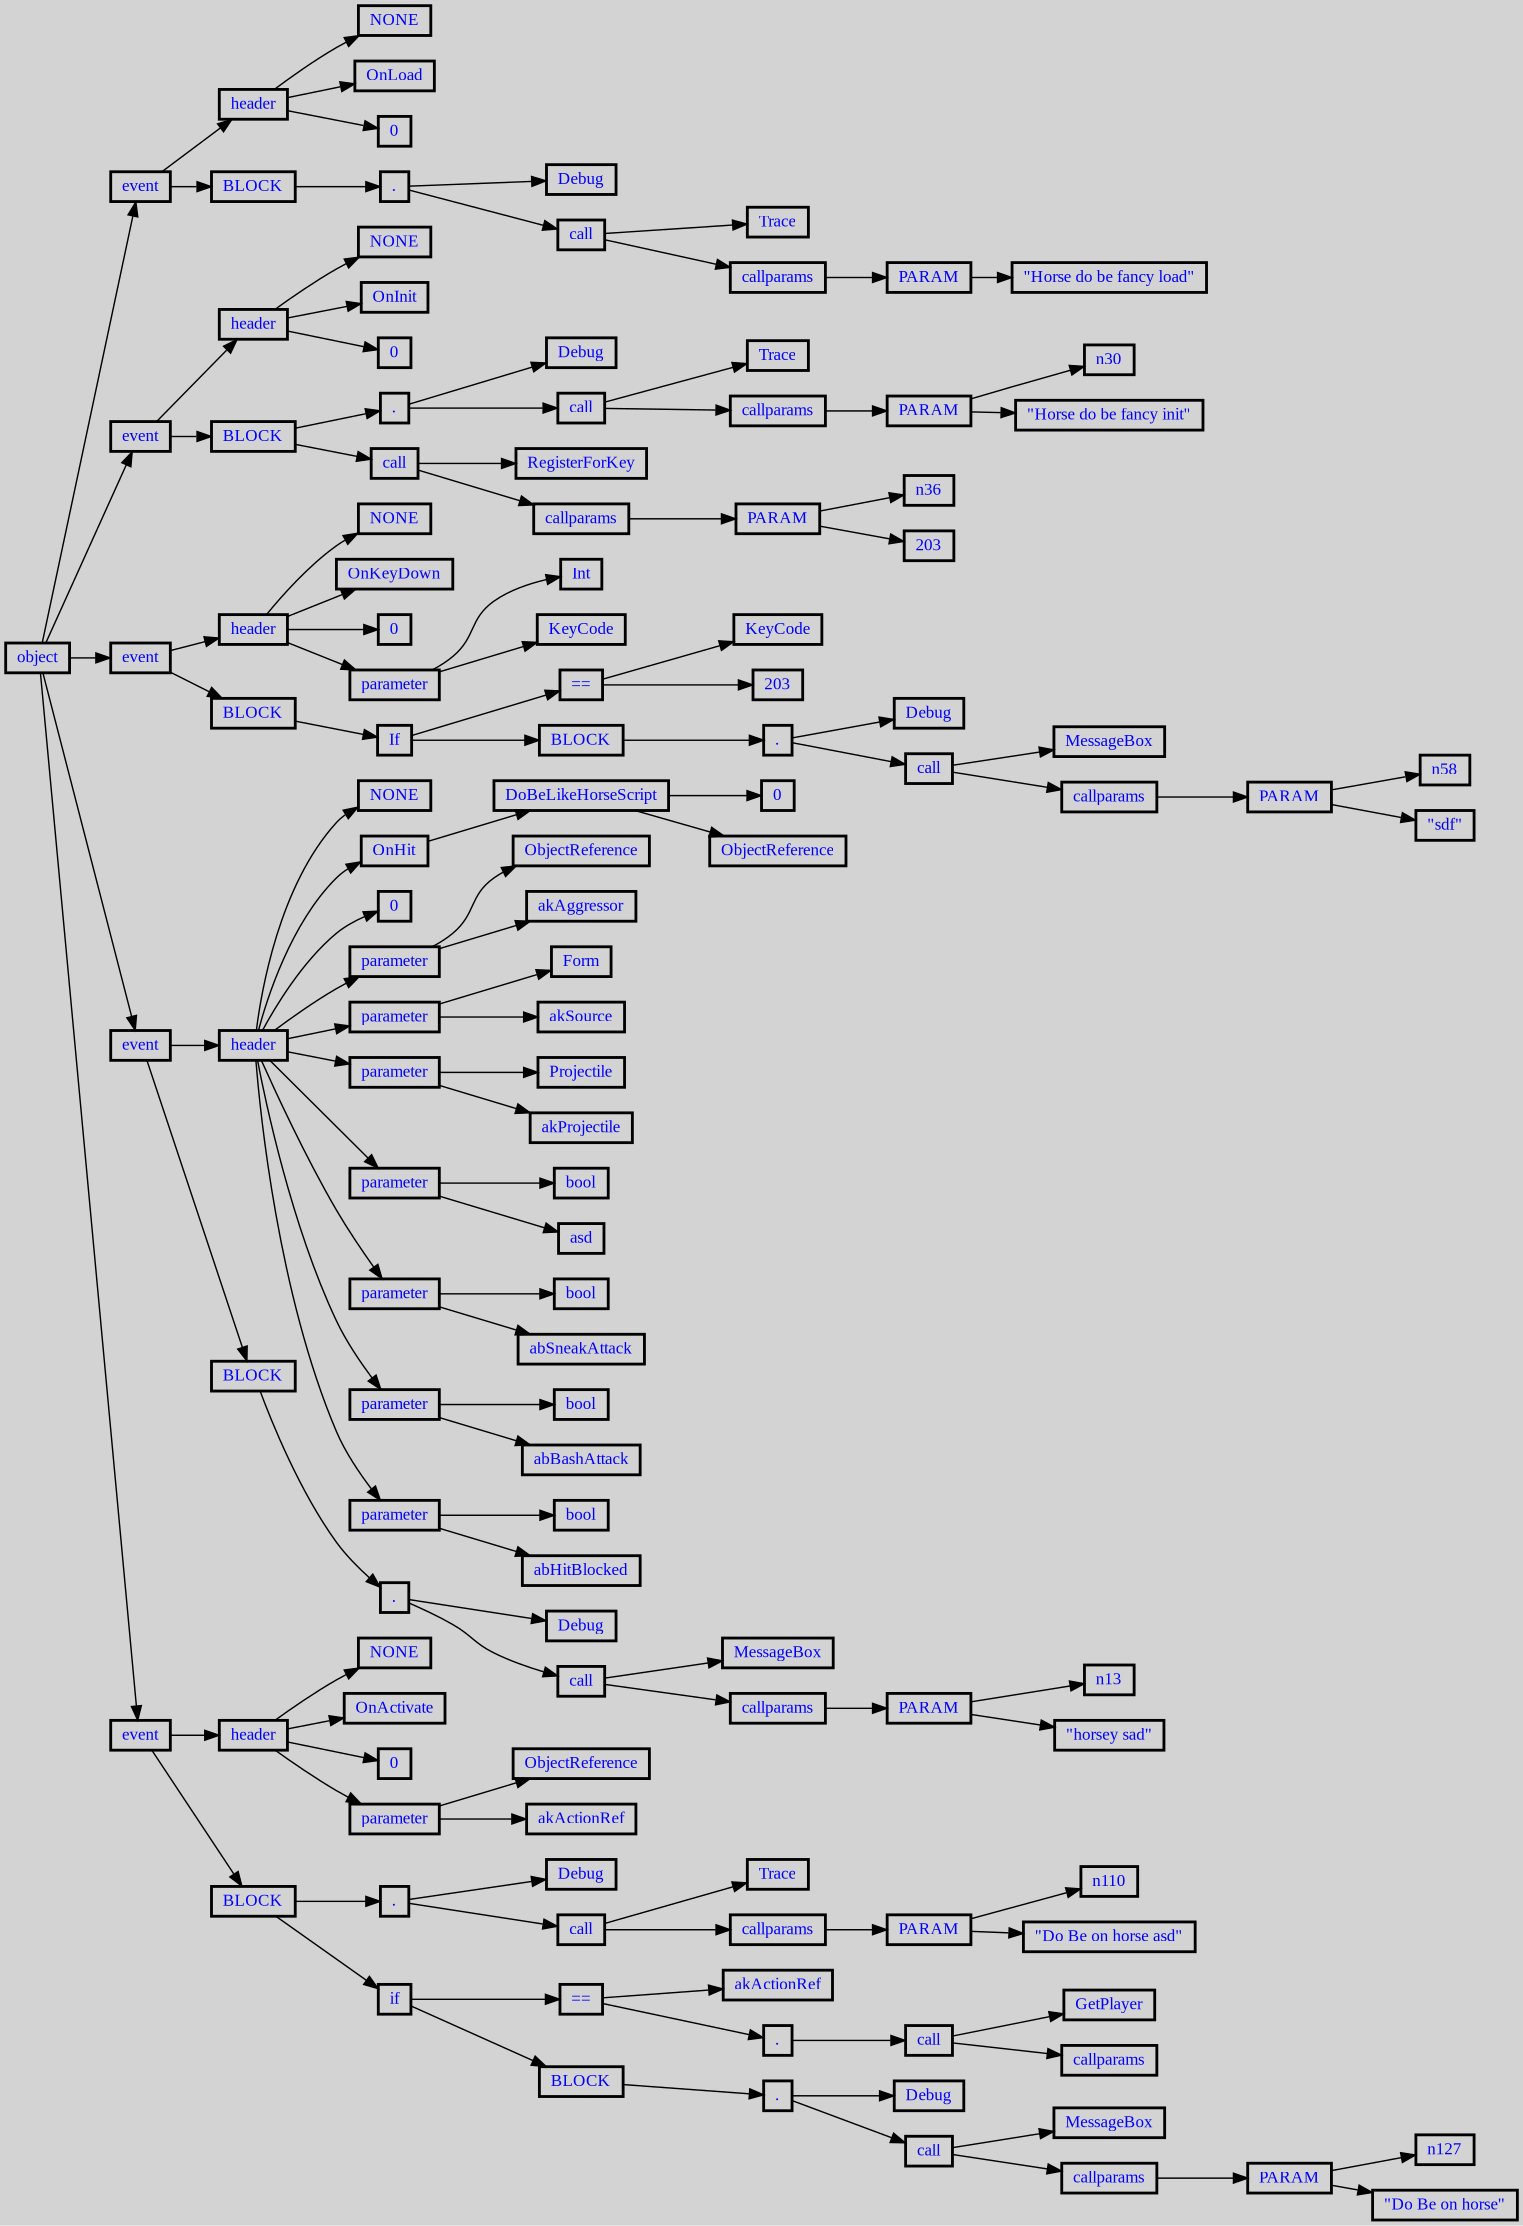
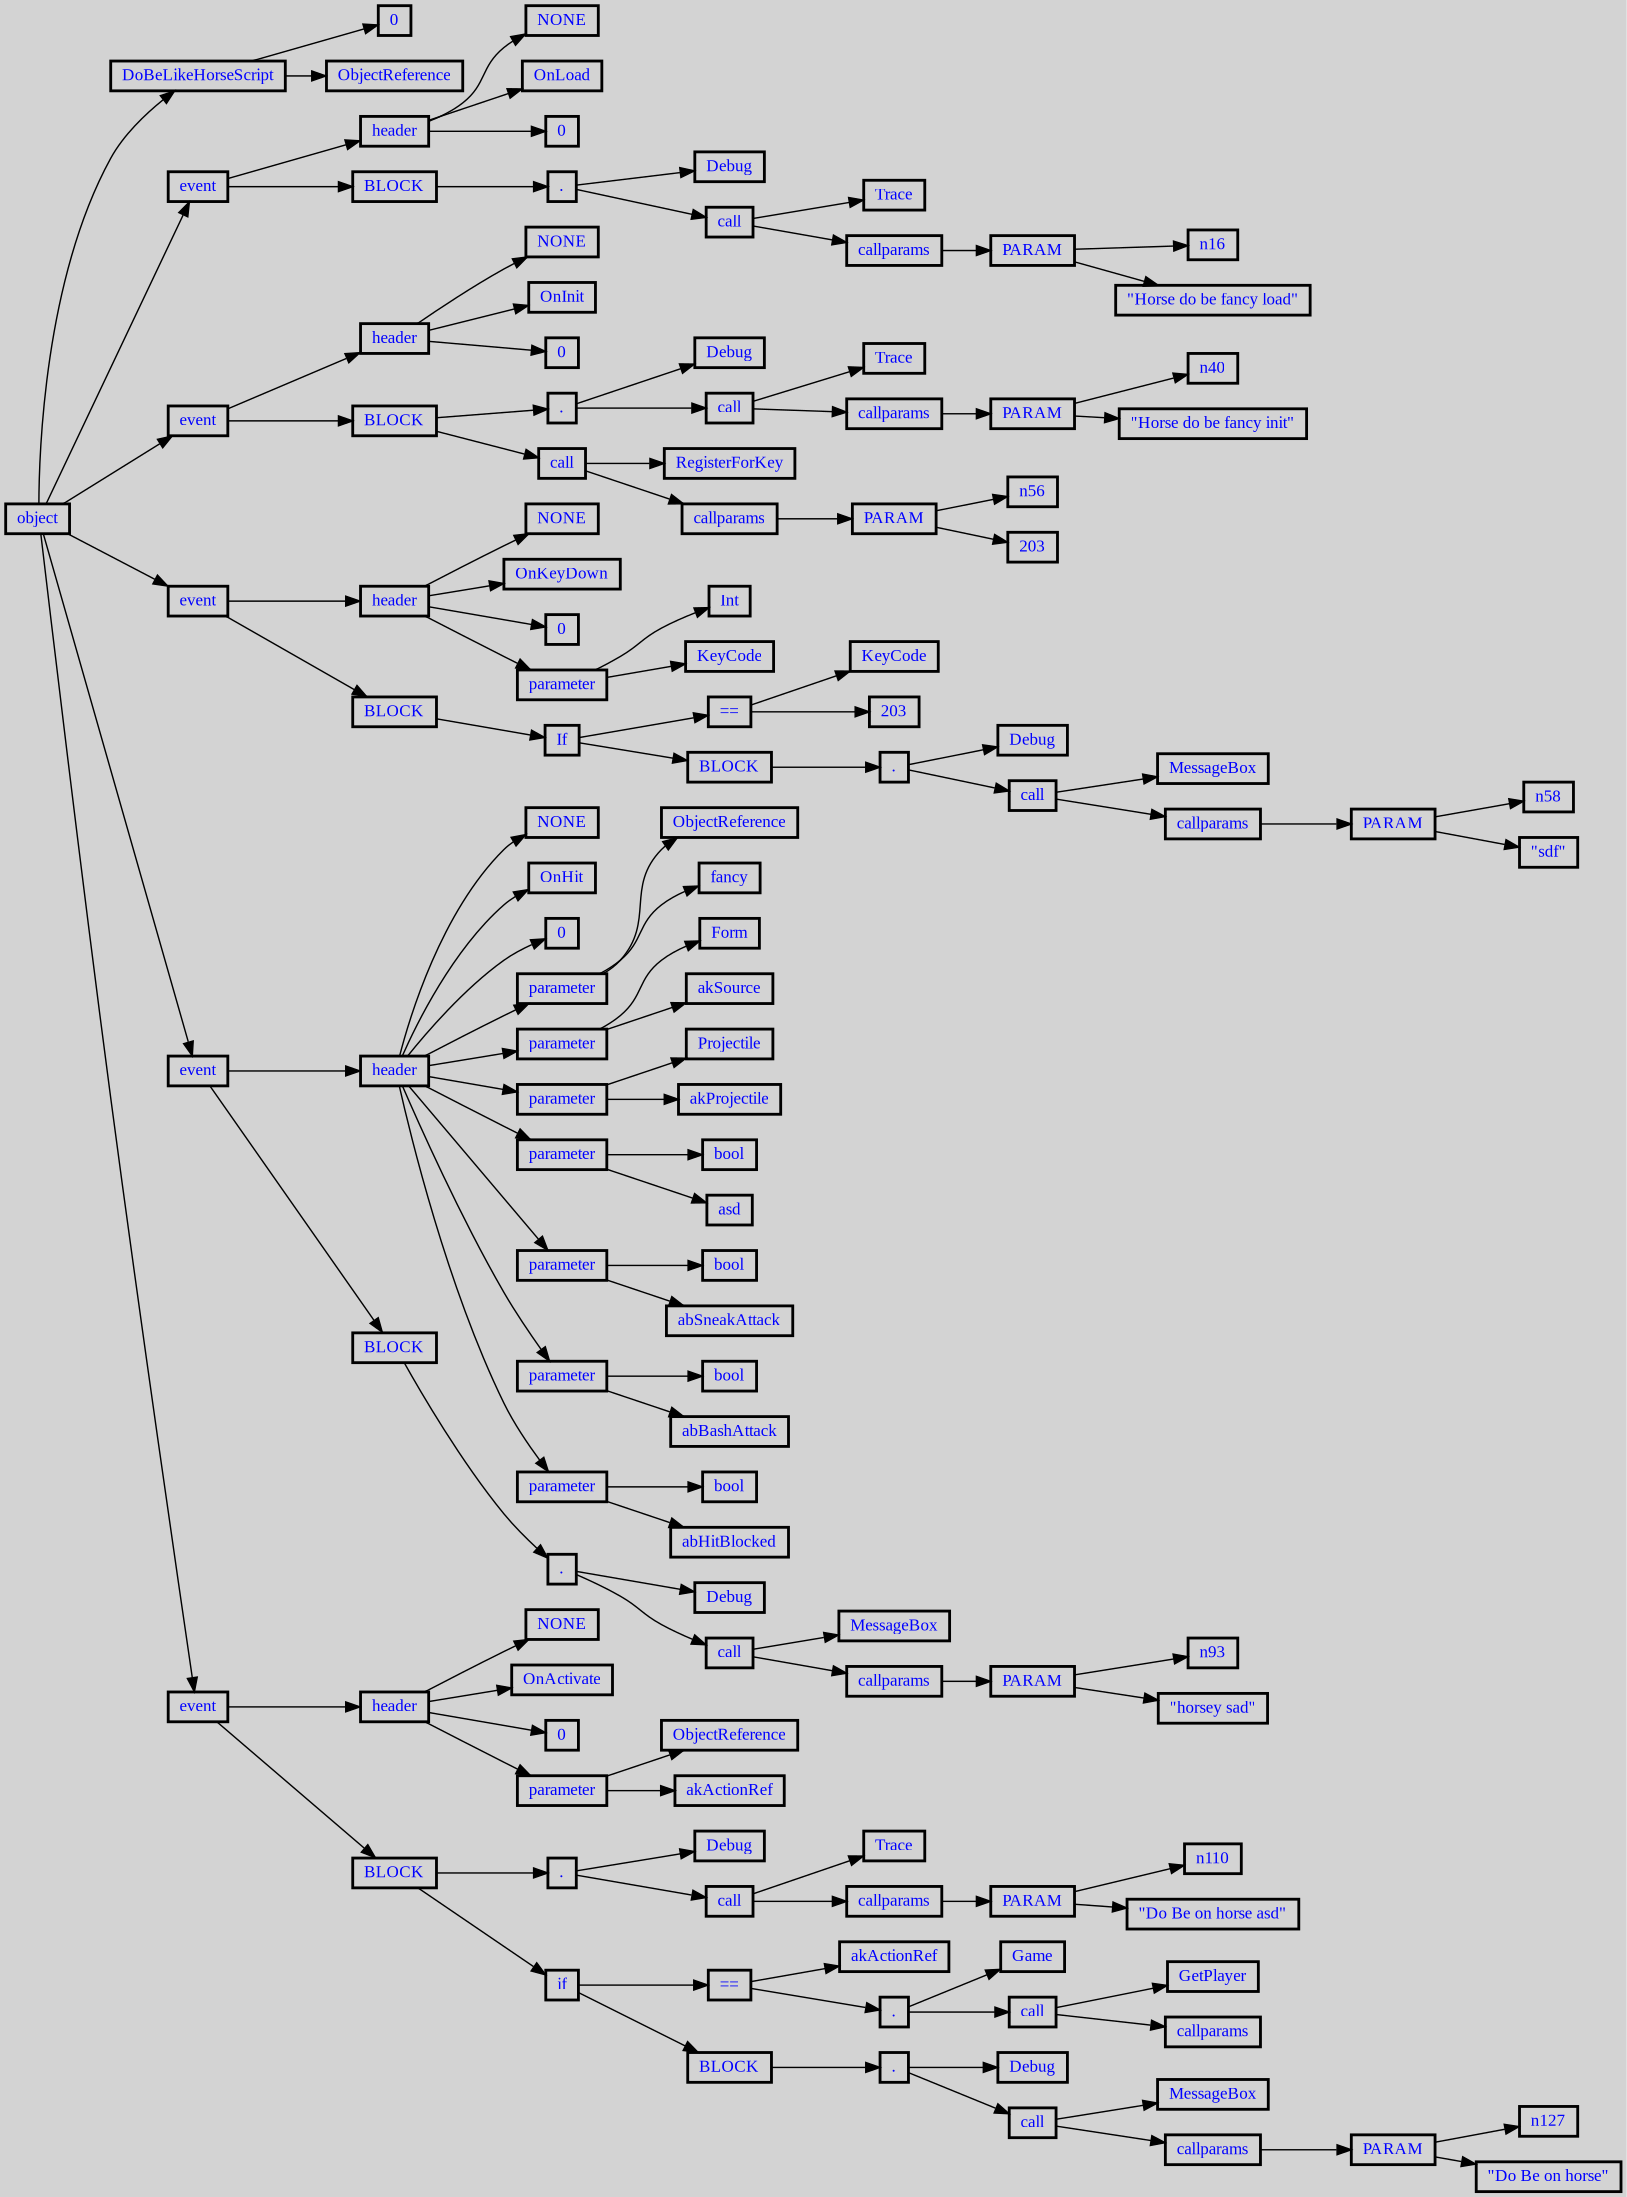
node "n16": added
node "n30": label "n30" -> "n40"
node "n36": label "n36" -> "n56"
edge "OnHit" -> "DoBeLikeHorseScript": now "object" -> "DoBeLikeHorseScript"
node "akAggressor": label "akAggressor" -> "fancy"
node "n13": label "n13" -> "n93"
node "Game": added
